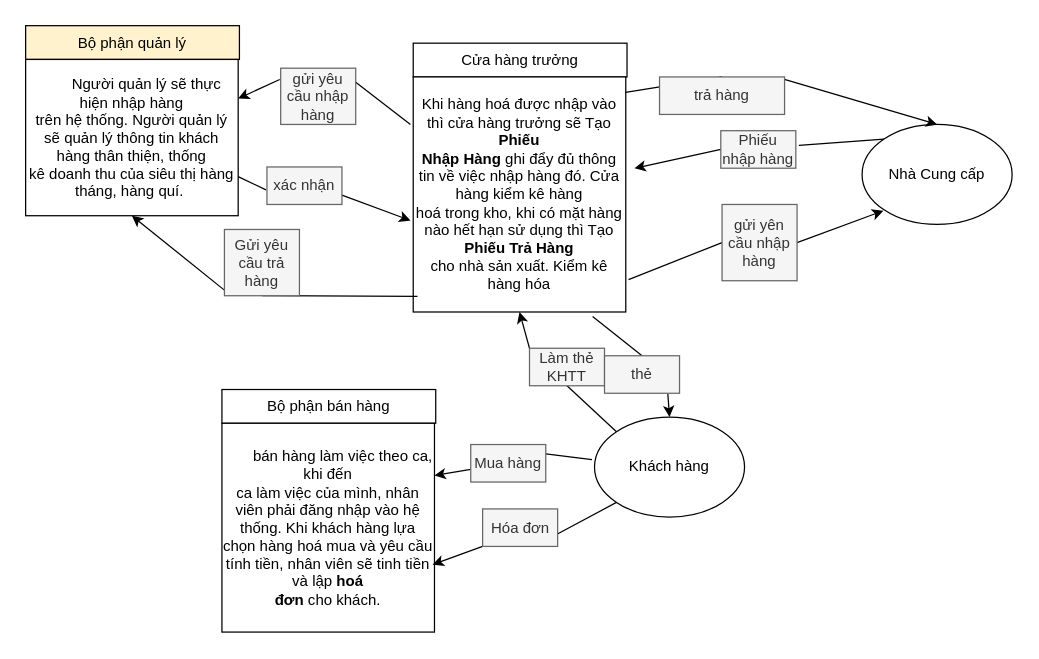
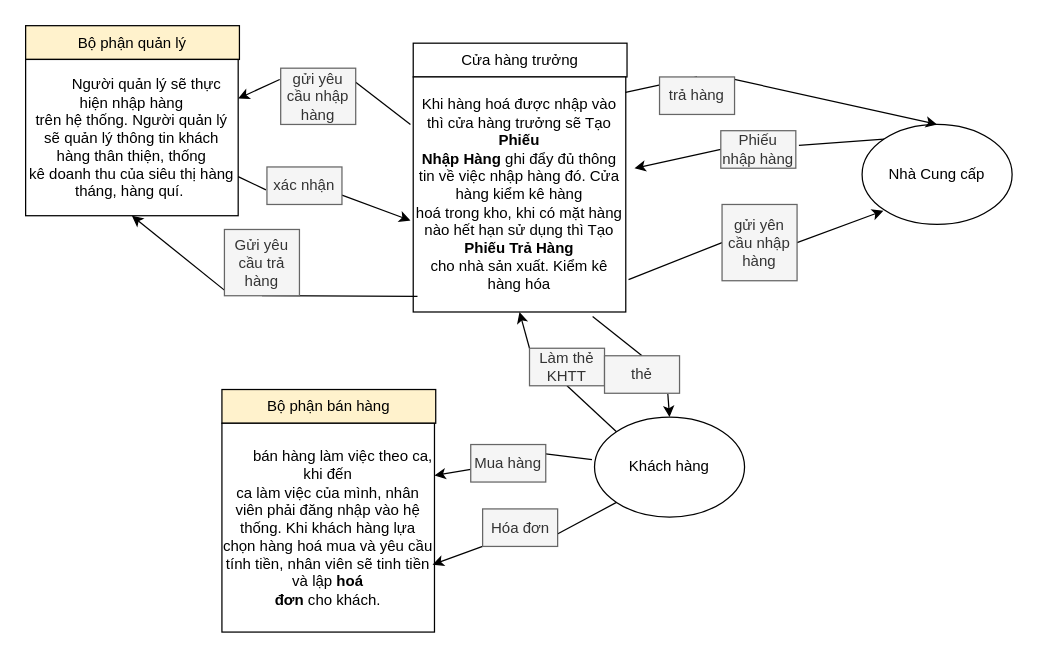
node "trả hàng": size 125x38 -> 75x38
node "Bộ phận bán hàng": fillcolor #ffffff -> #fff2cc
